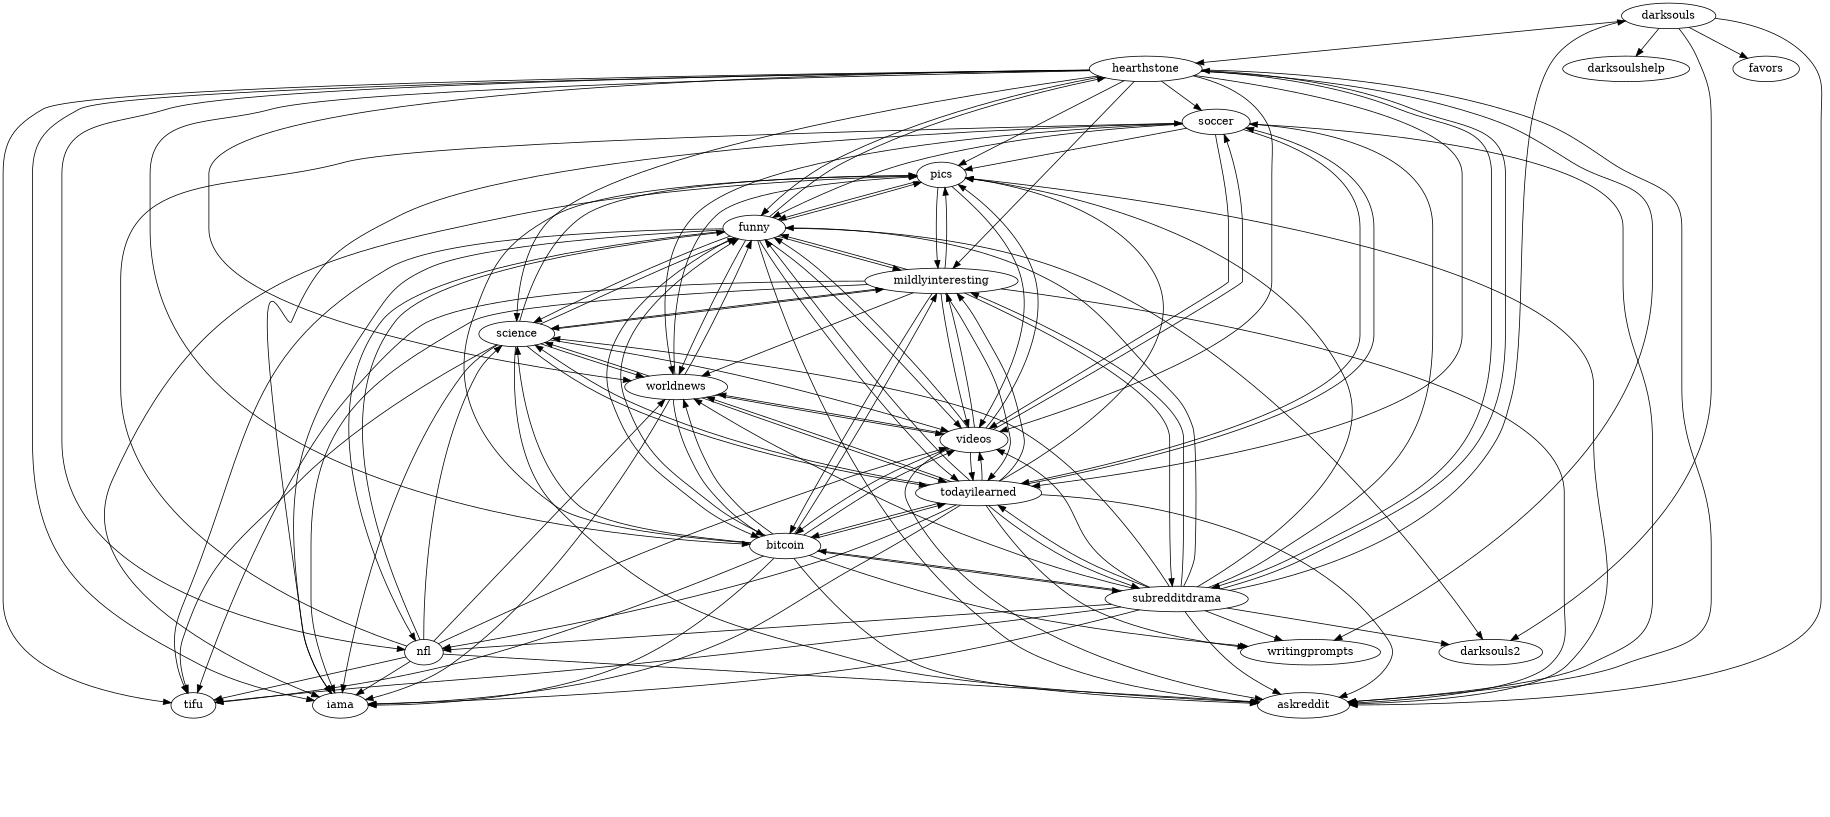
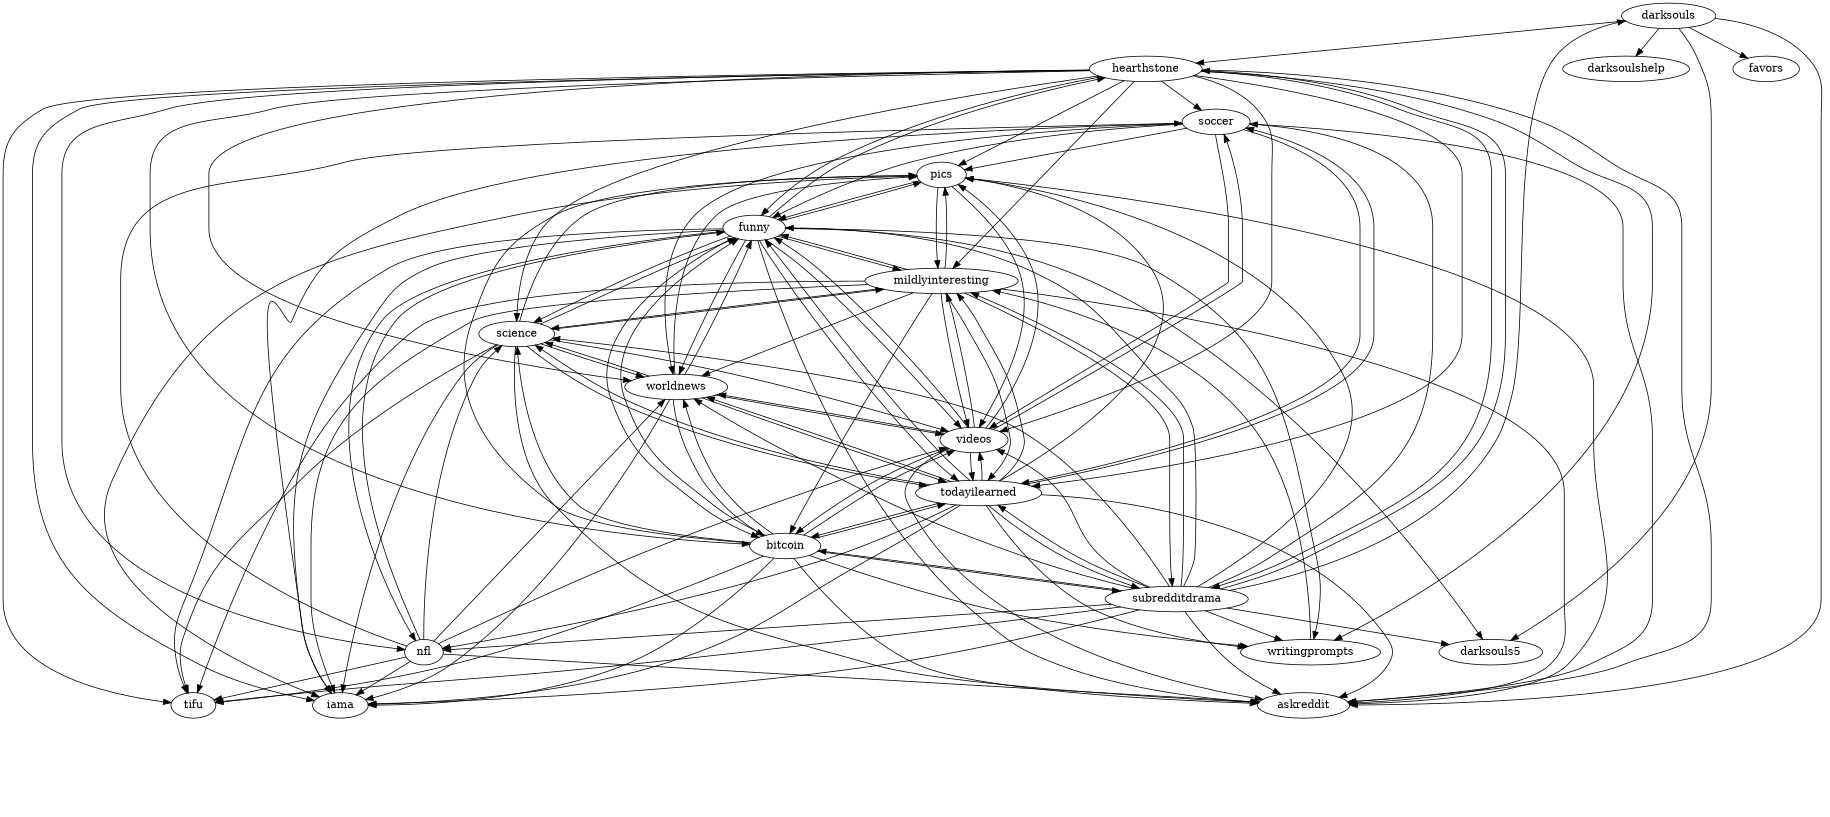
edge "funny" -> "writingprompts": added
edge "bitcoin" -> "mildlyinteresting": now "writingprompts" -> "mildlyinteresting"
node "darksouls2": label "darksouls2" -> "darksouls5"
